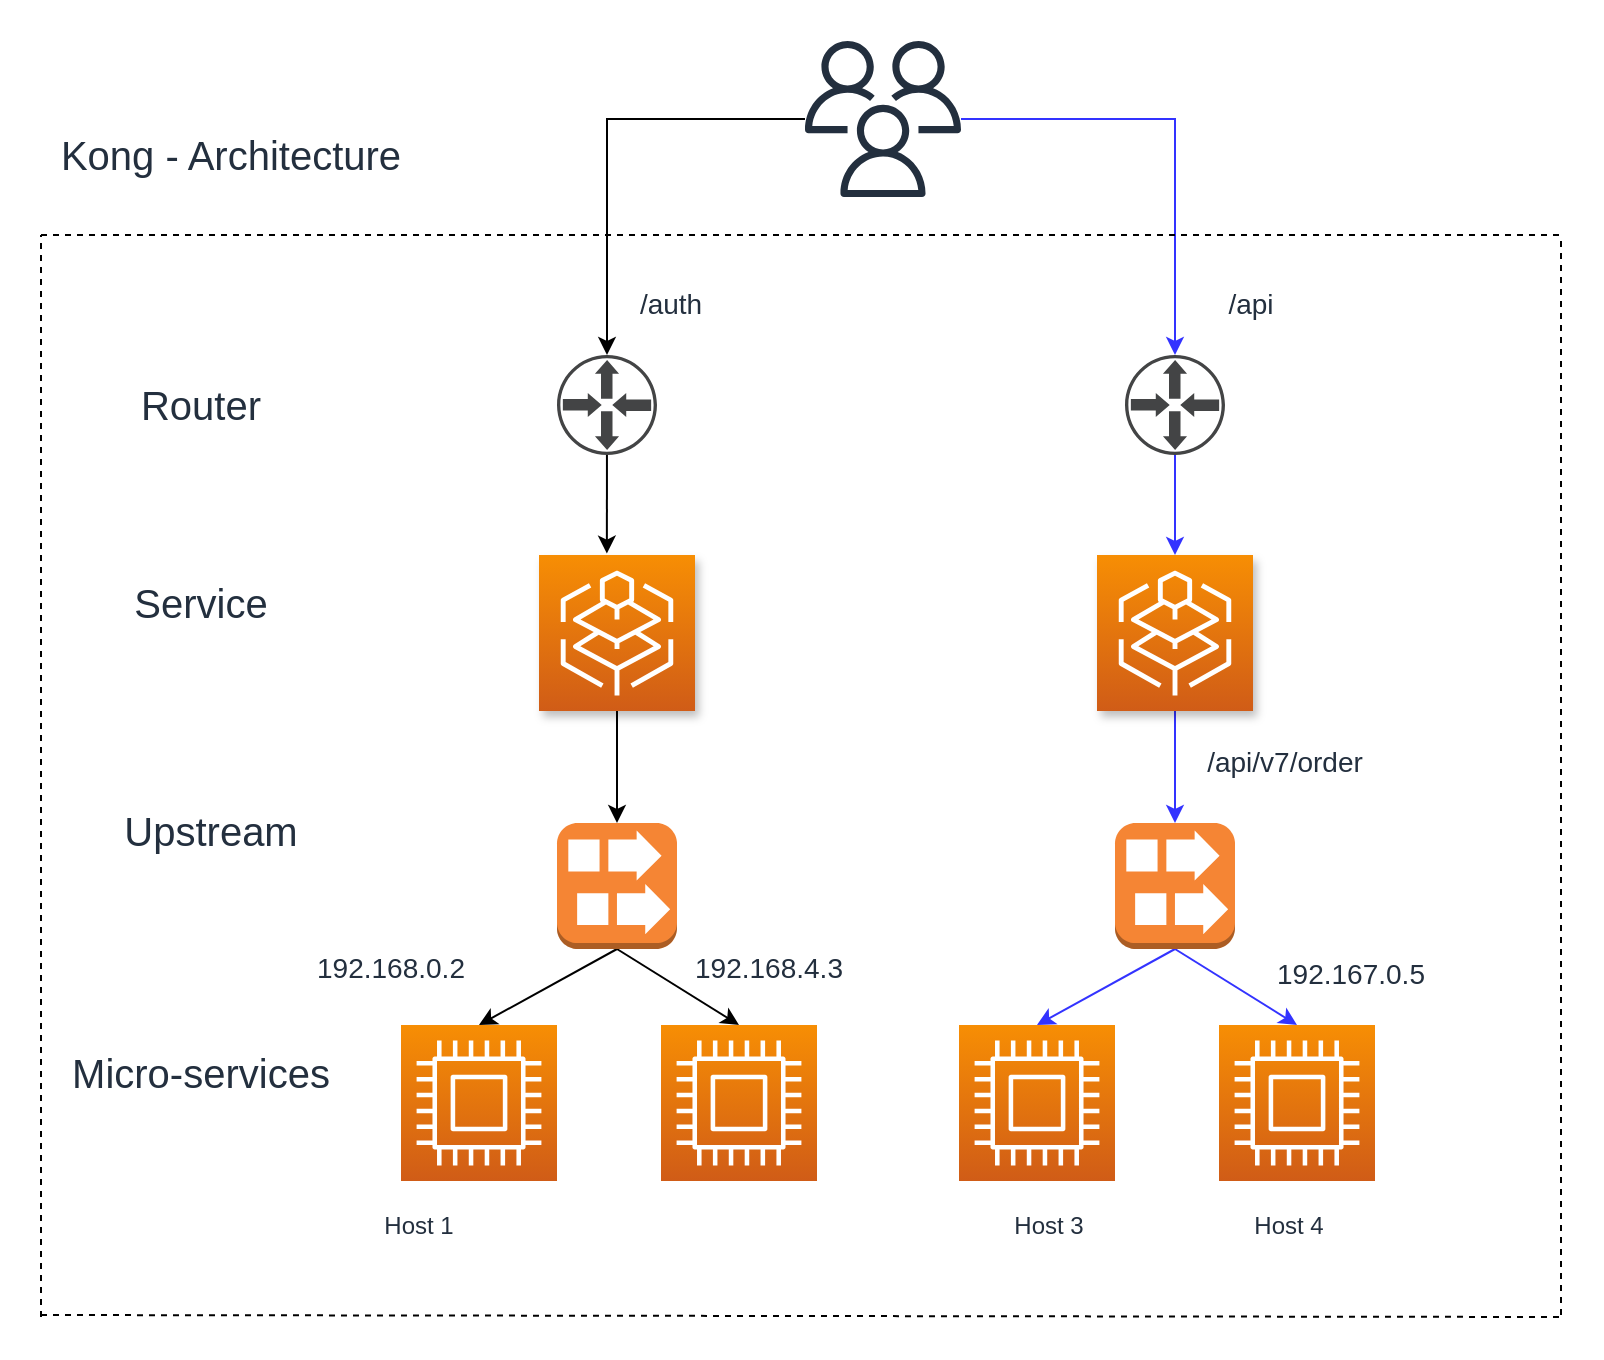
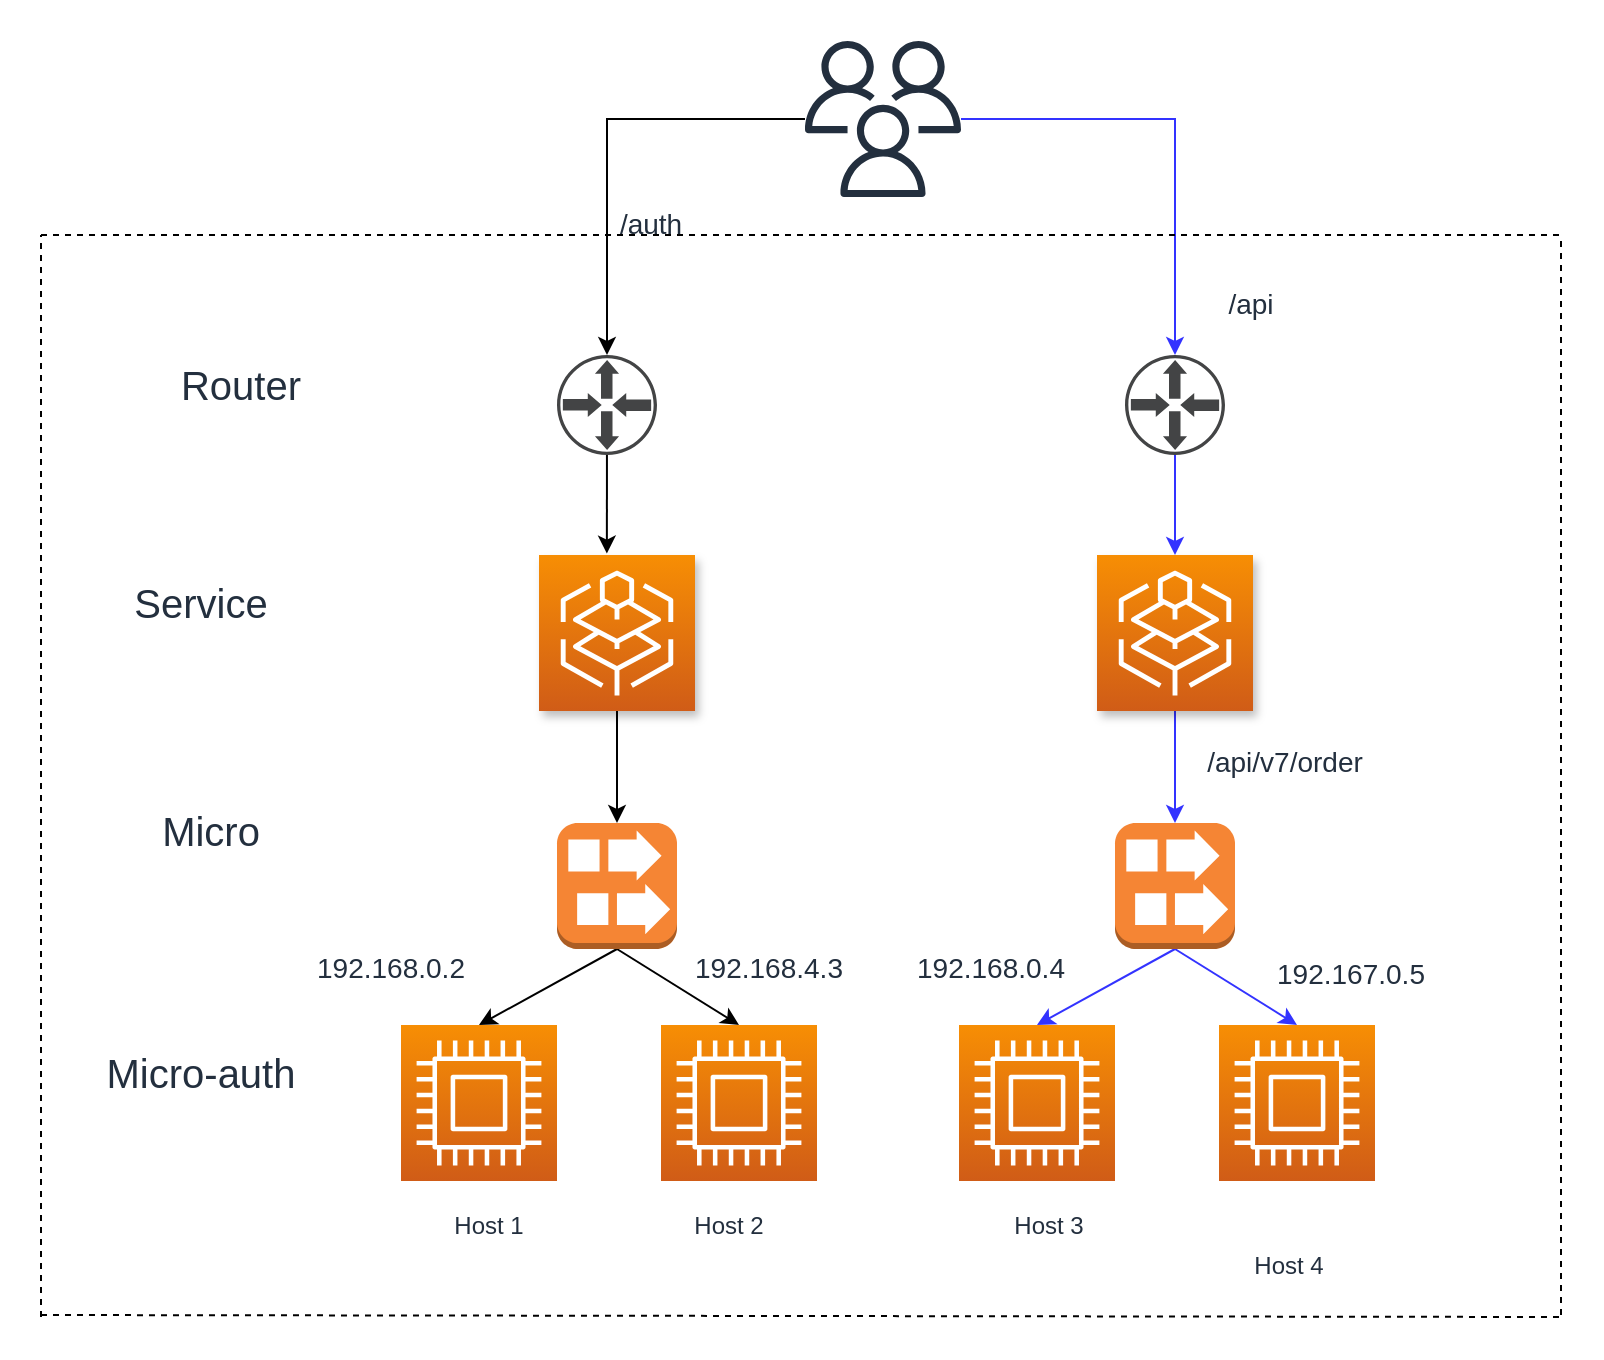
node "Kong - Architecture": removed
node "/auth": moved (671, 305) -> (651, 225)
node "Router": moved (201, 405) -> (241, 385)
node "Upstream": label "Upstream" -> "Micro"
node "192.168.0.4": added
node "Micro-services": label "Micro-services" -> "Micro-auth"
node "Host 1": moved (419, 1226) -> (489, 1226)
node "Host 2": added
node "Host 4": moved (1289, 1226) -> (1289, 1266)
